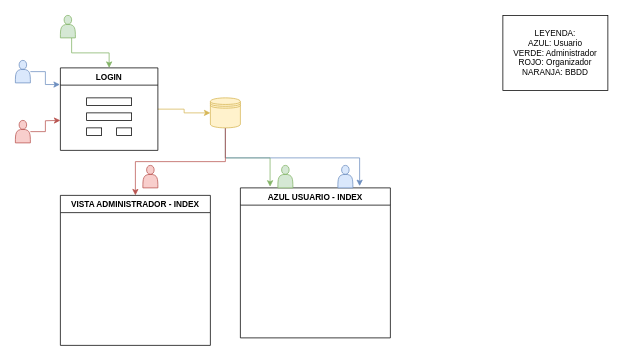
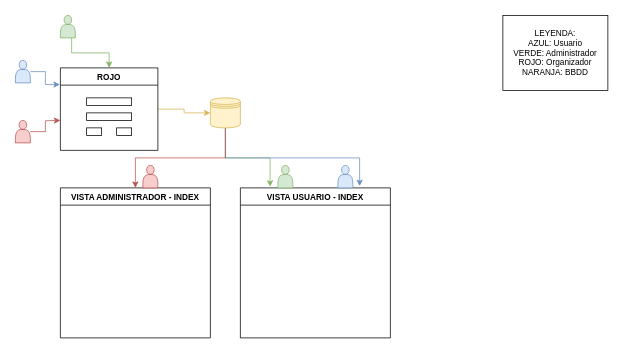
node "LOGIN": label "LOGIN" -> "ROJO"
node "AZUL USUARIO - INDEX": label "AZUL USUARIO - INDEX" -> "VISTA USUARIO - INDEX"
node "VISTA ADMINISTRADOR - INDEX": moved (135, 270) -> (135, 263)
